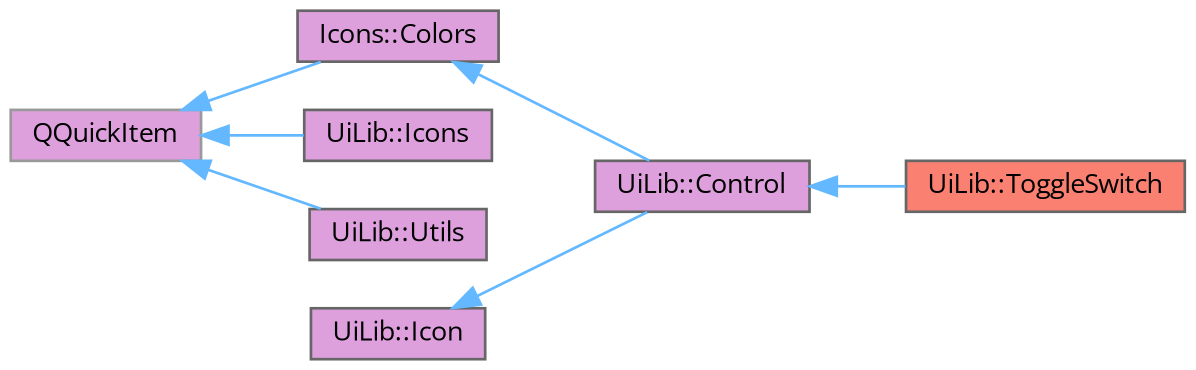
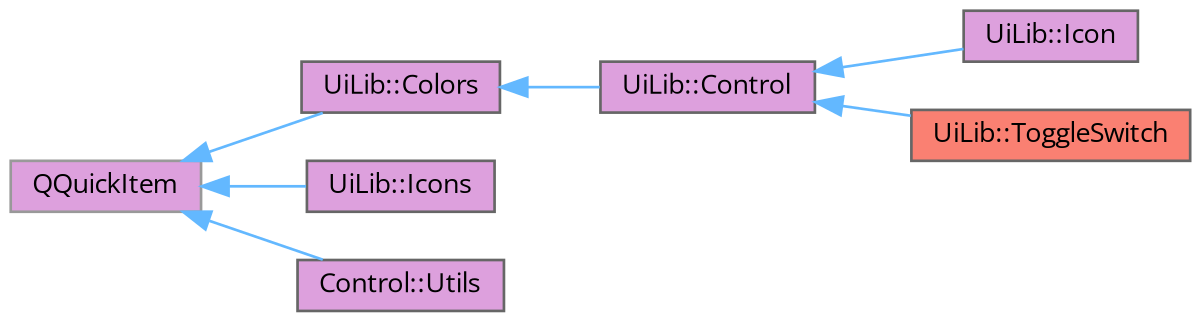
node "Icons::Colors": label "Icons::Colors" -> "UiLib::Colors"
node "UiLib::Utils": label "UiLib::Utils" -> "Control::Utils"
edge "UiLib::Control" -> "UiLib::Icon": reversed
